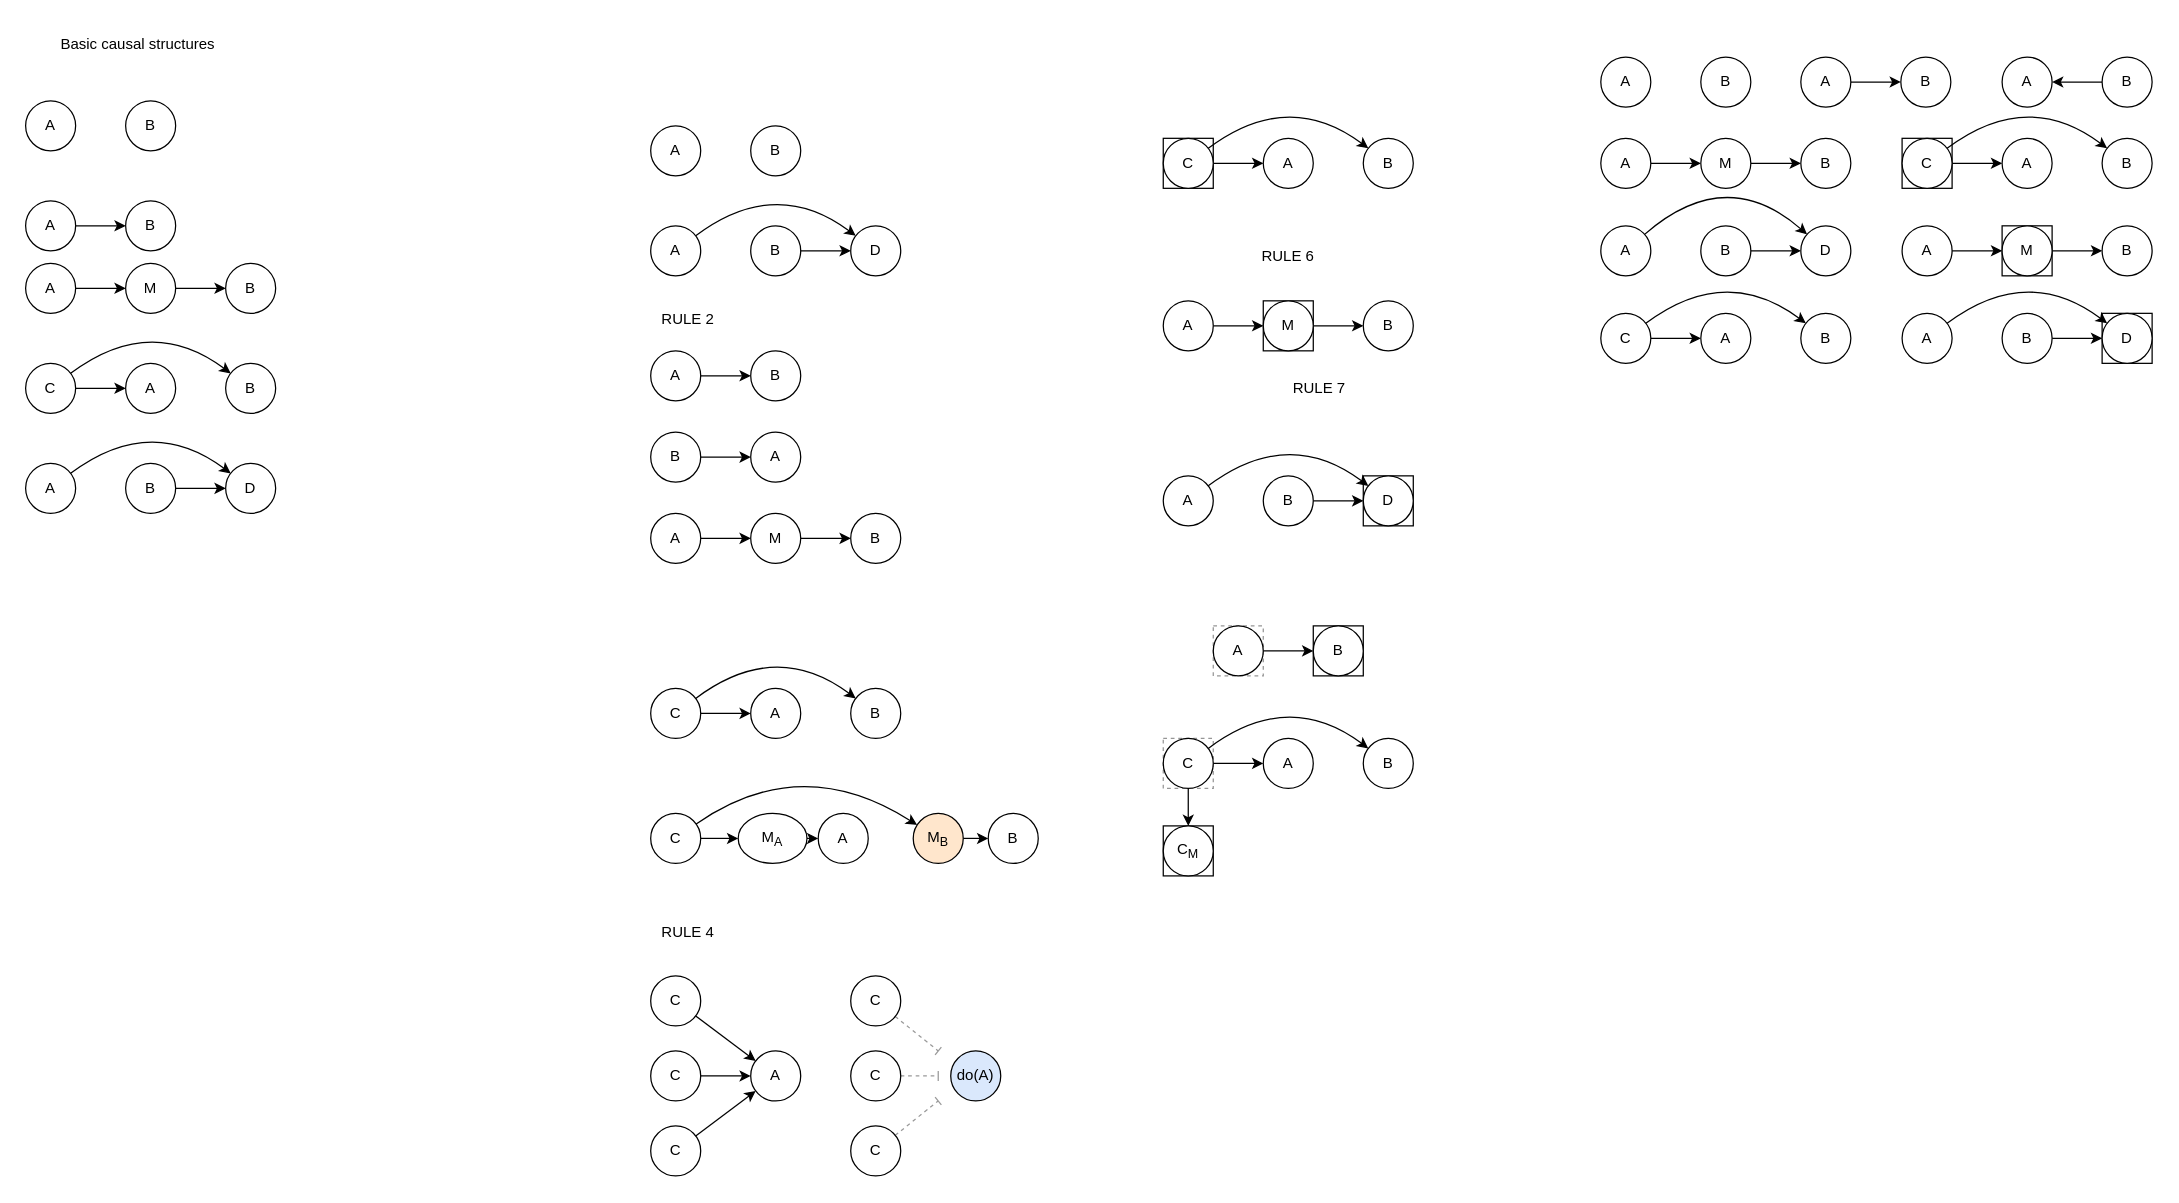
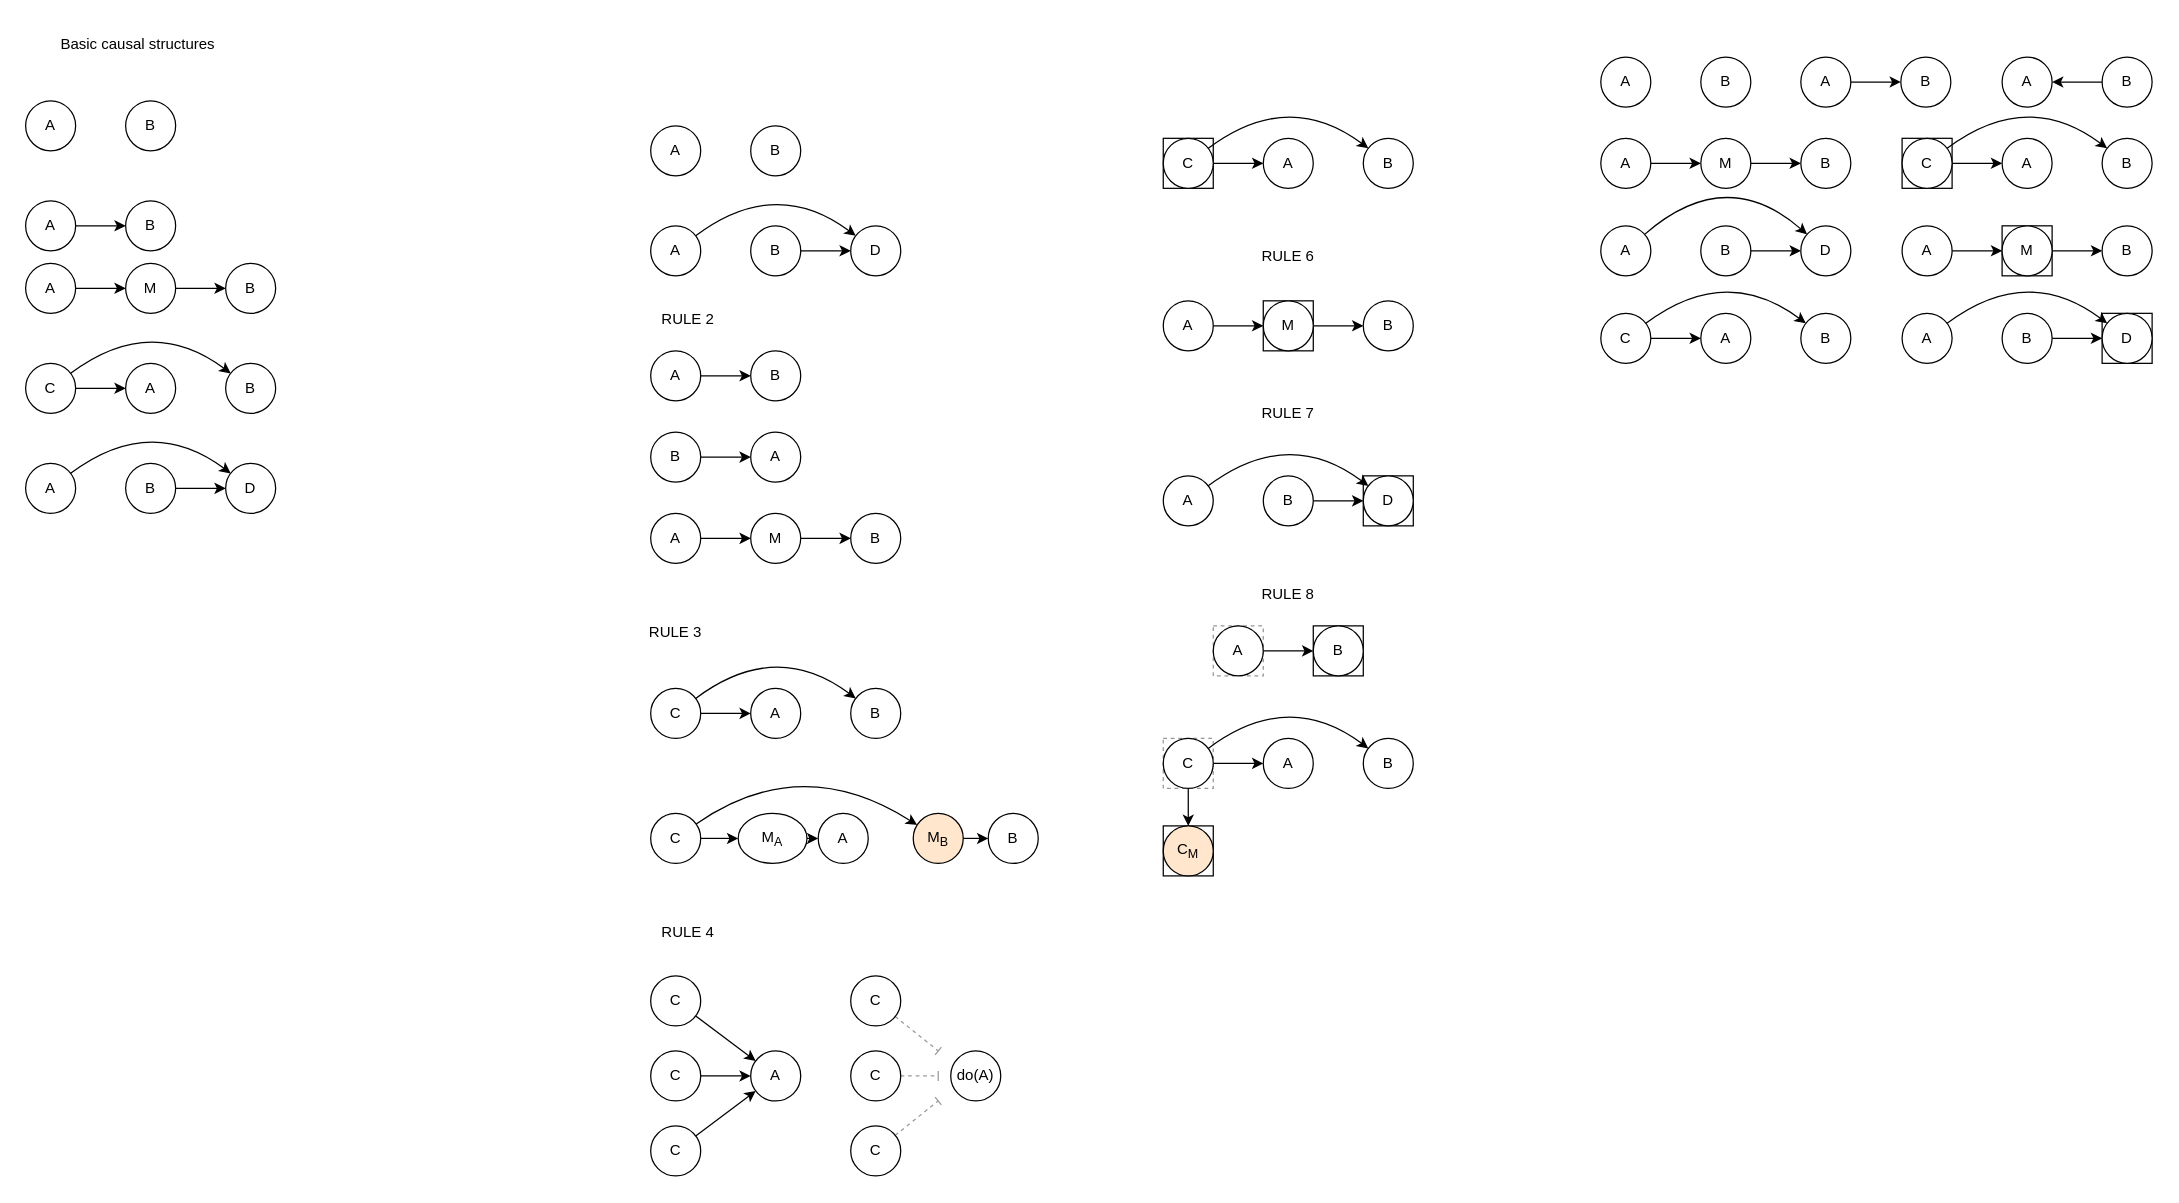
node "RULE 7": moved (1319, 388) -> (1288, 413)
node "RULE 8": added
node "RULE 3": added
node "CM": fillcolor #ffffff -> #ffe6cc
node "do(A)": fillcolor #dae8fc -> #ffffff
